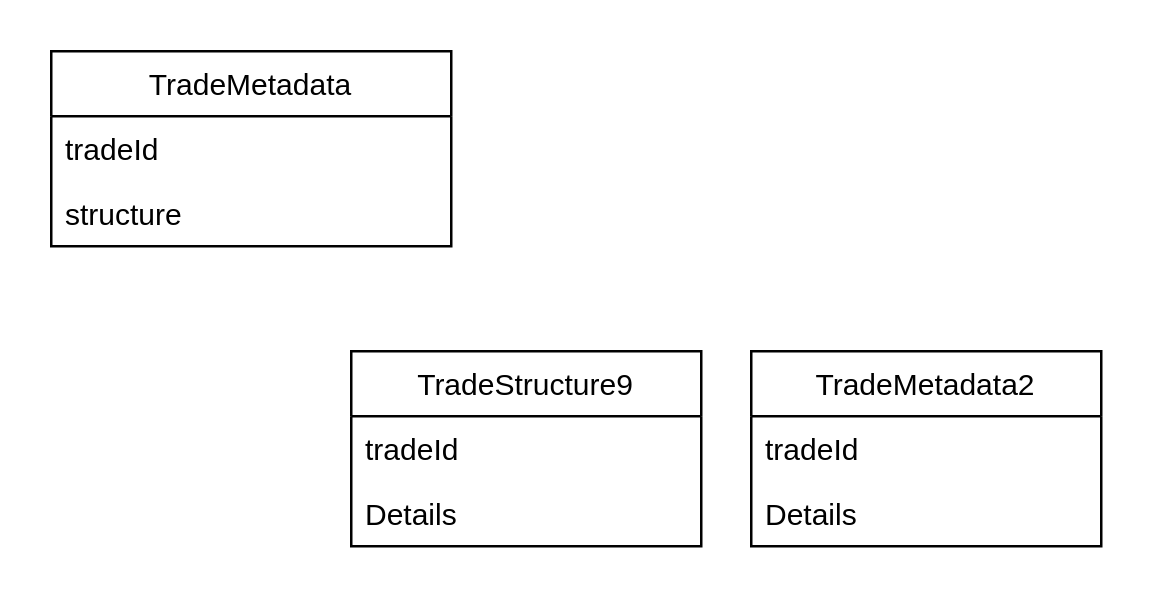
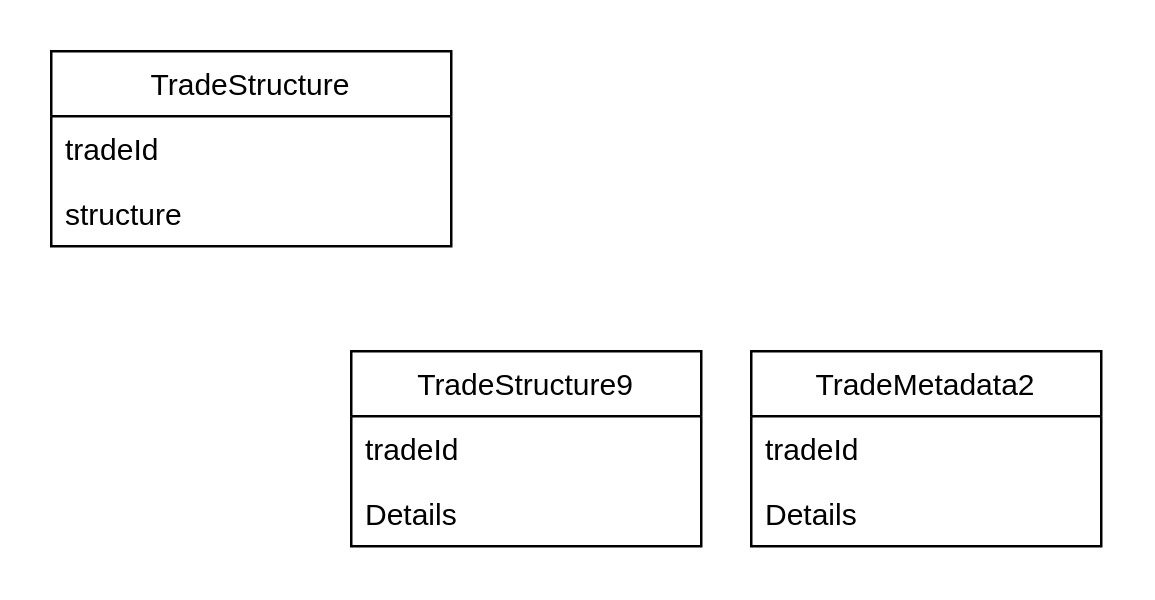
node "TradeMetadata": label "TradeMetadata" -> "TradeStructure"
